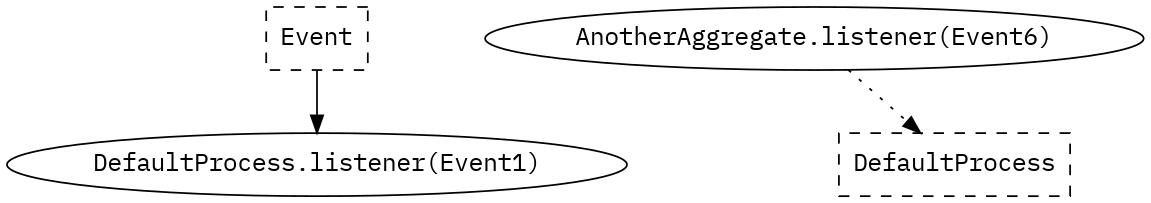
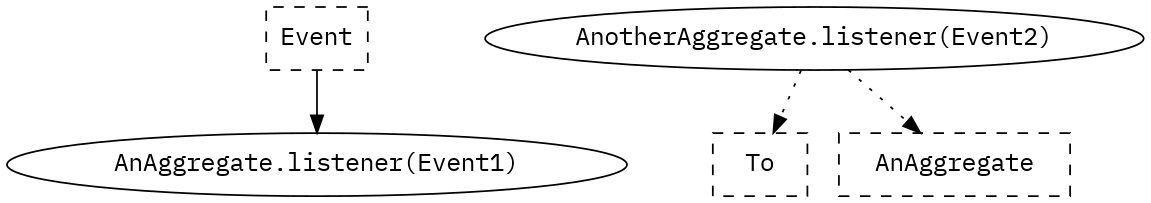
node "AnotherAggregate.listener(Event6)": label "AnotherAggregate.listener(Event6)" -> "AnotherAggregate.listener(Event2)"
node "DefaultProcess.listener(Event1)": label "DefaultProcess.listener(Event1)" -> "AnAggregate.listener(Event1)"
node "To": added
node "DefaultProcess": label "DefaultProcess" -> "AnAggregate"
